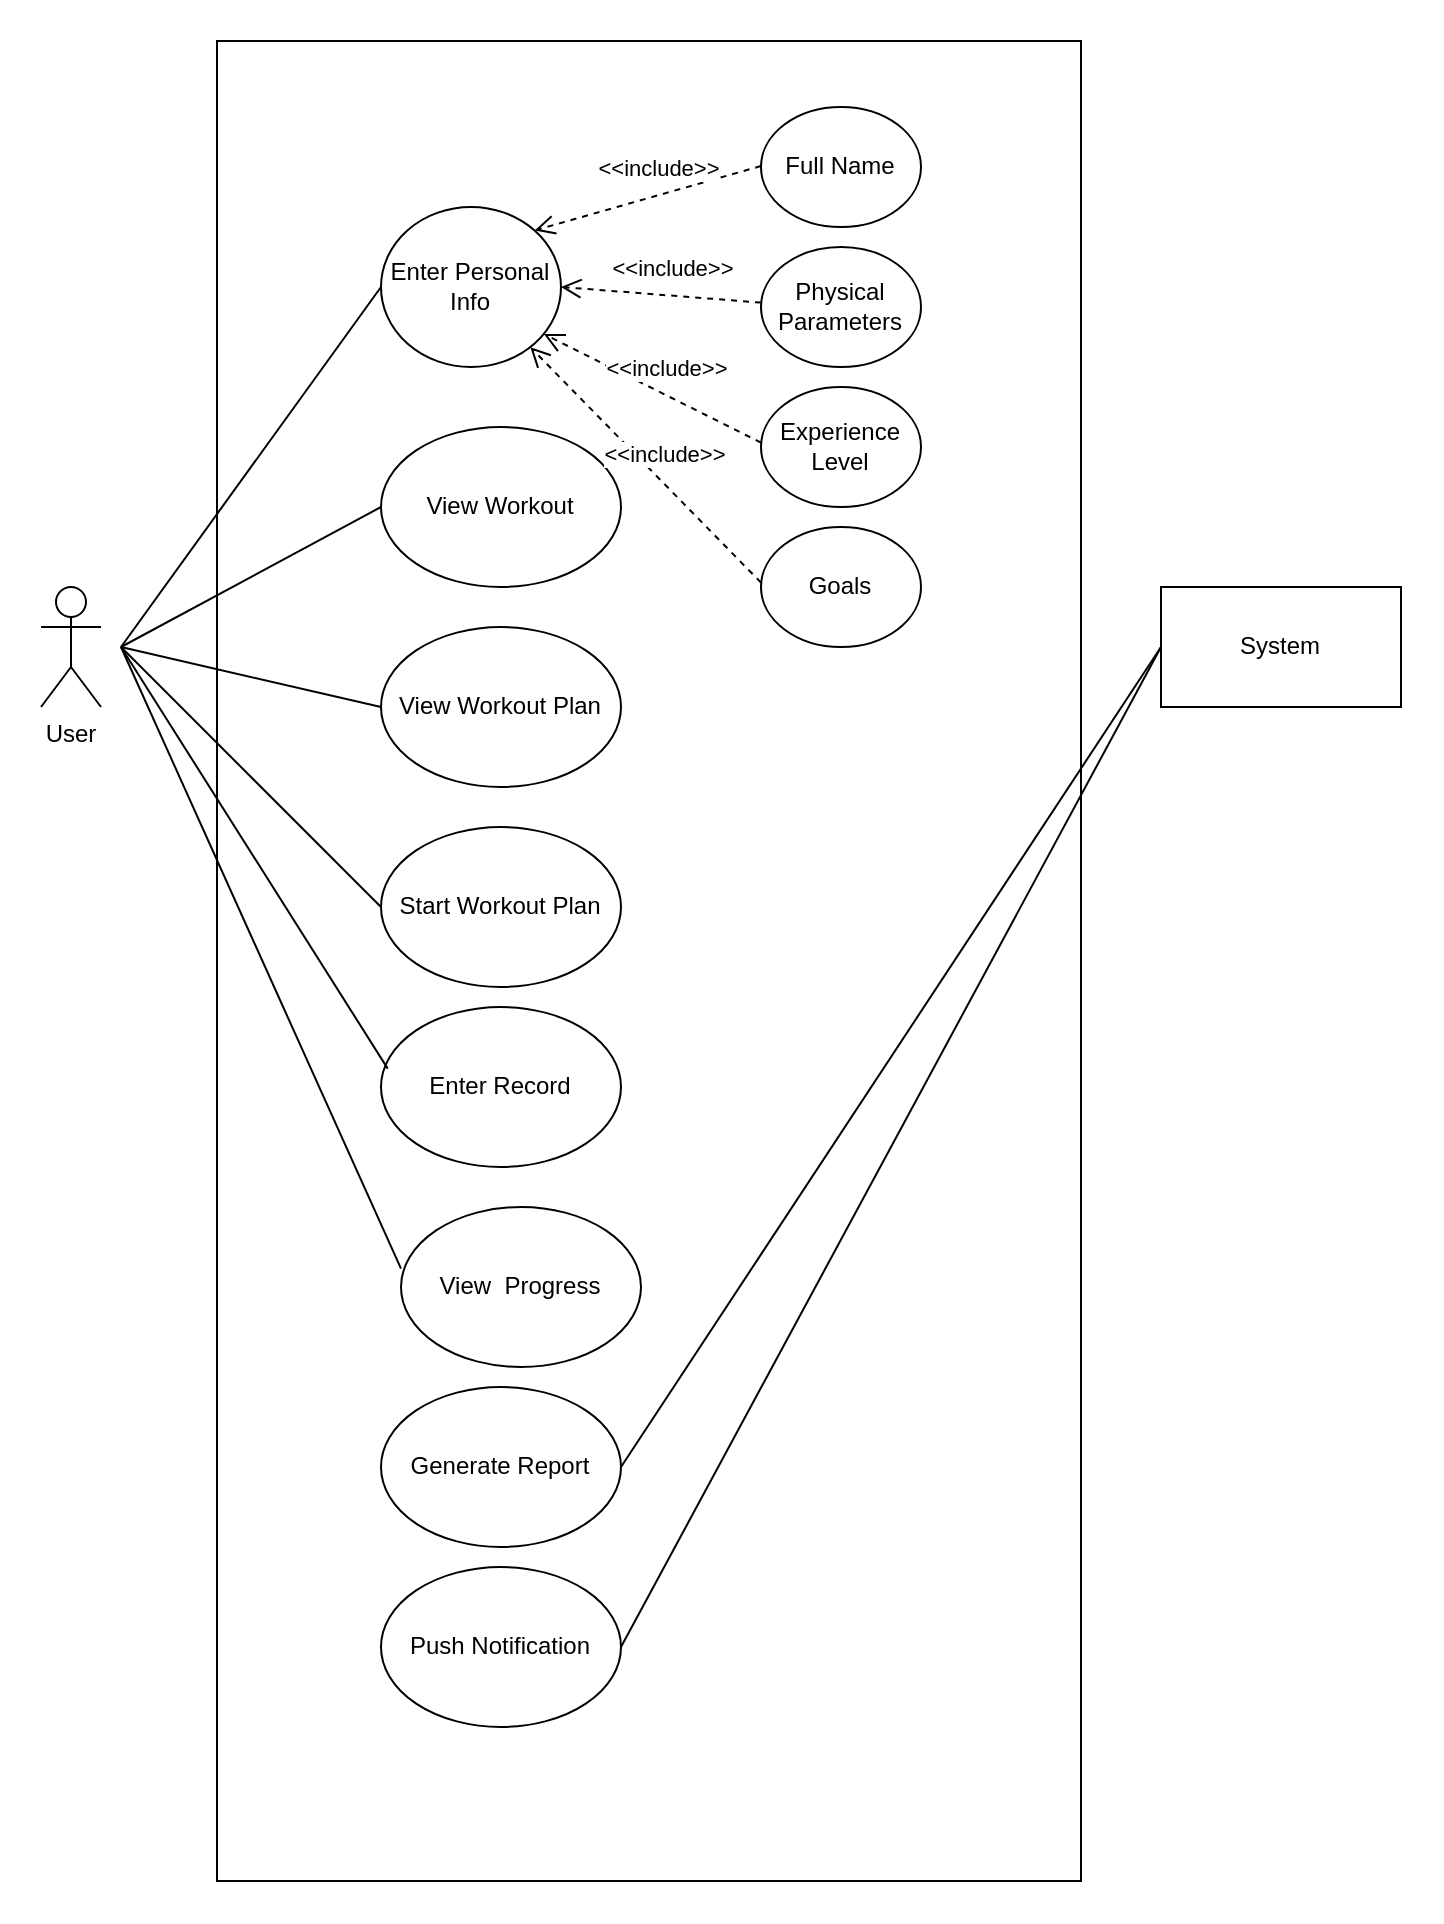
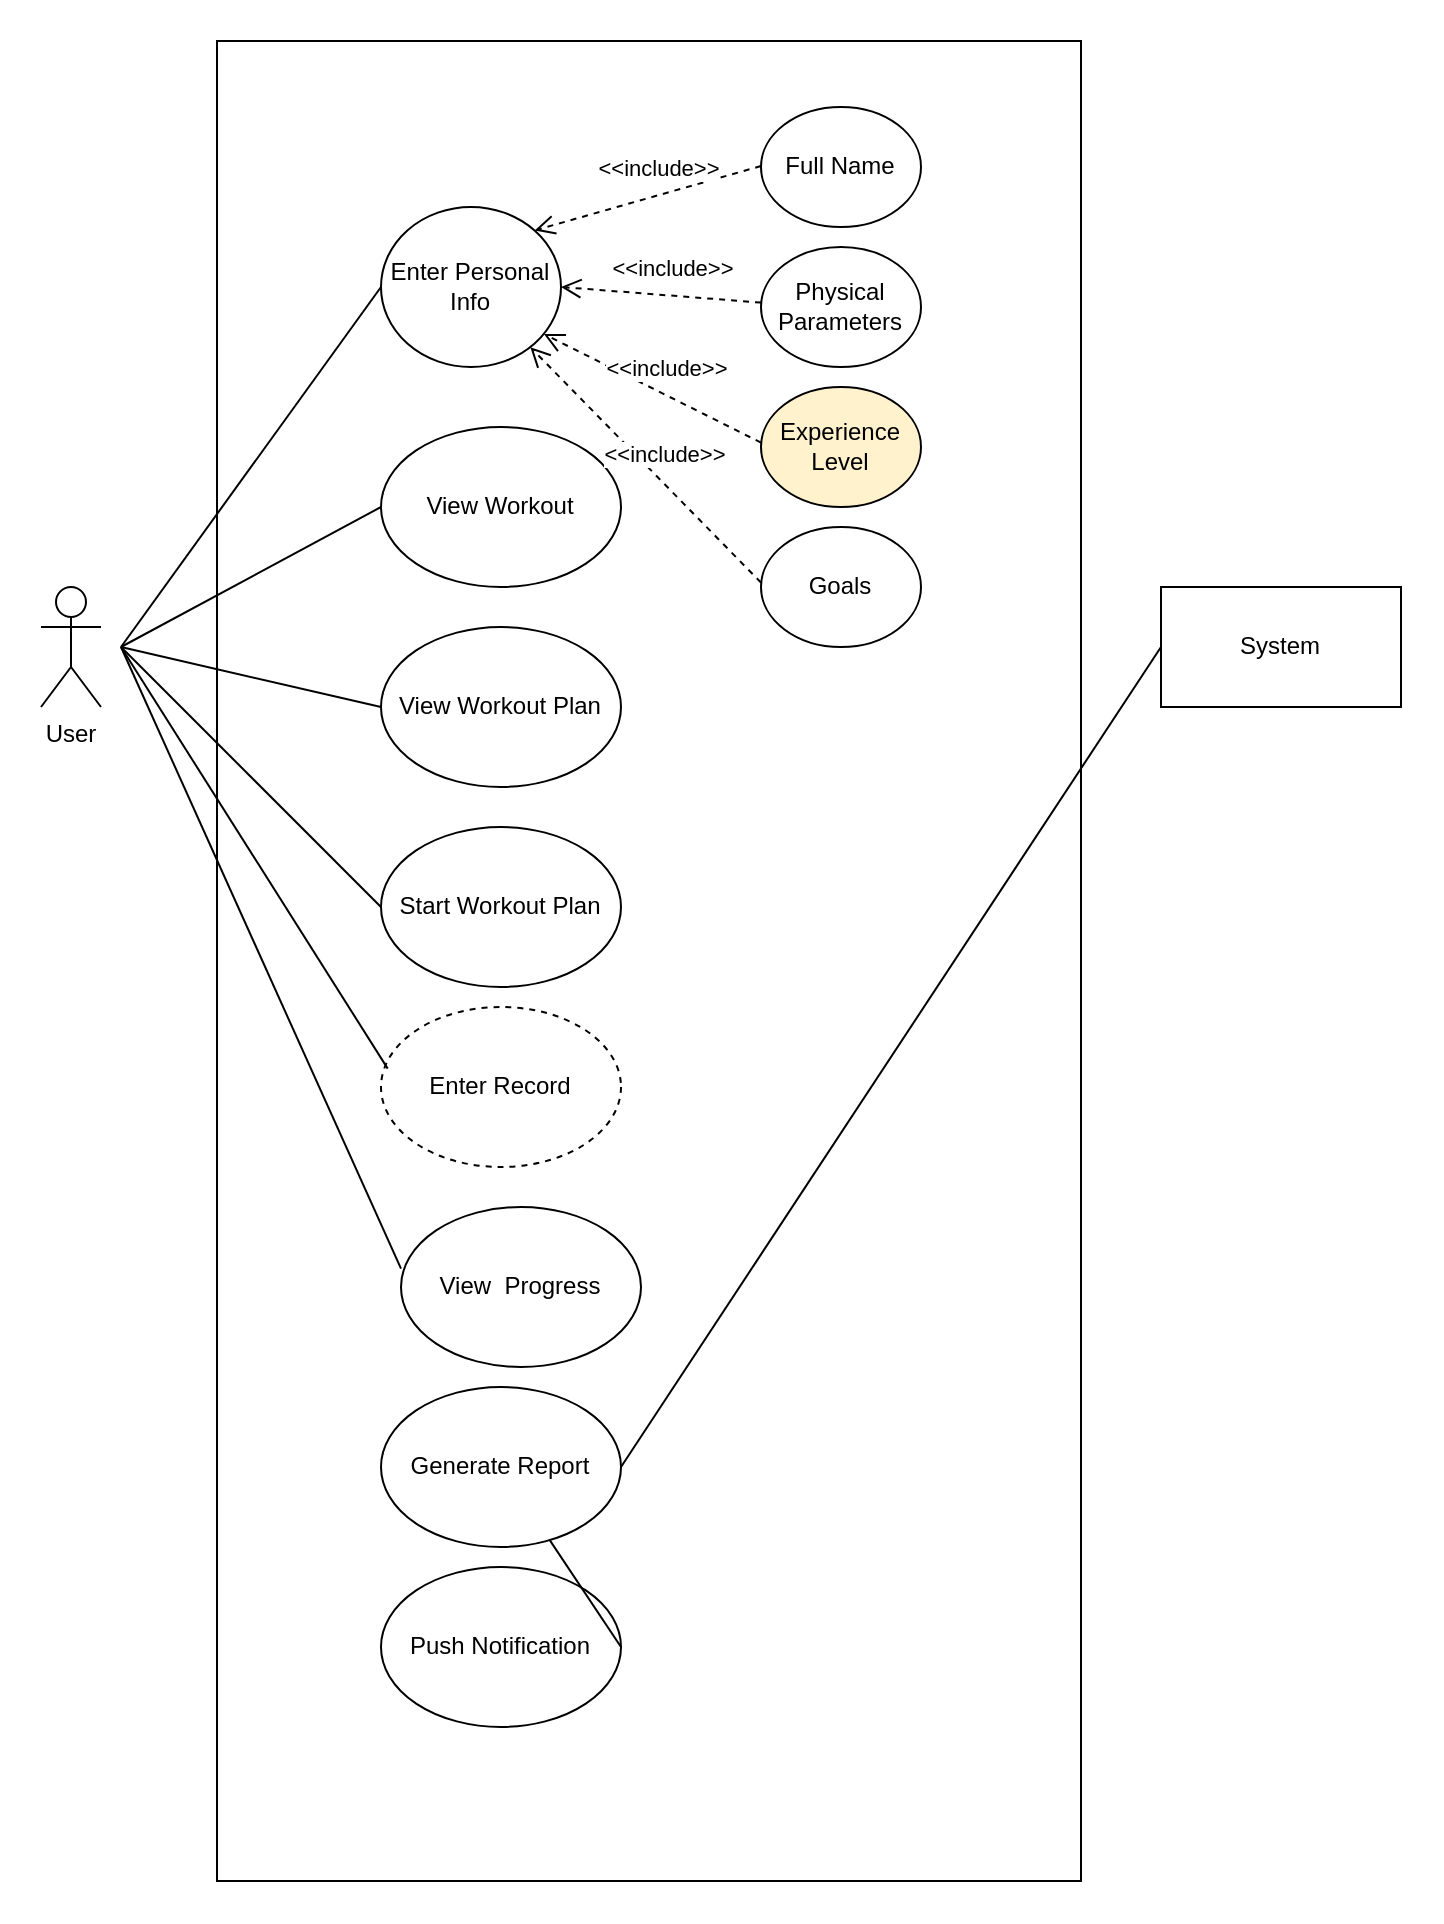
node "Experience Level": fillcolor #ffffff -> #fff2cc
node "Enter Record": style solid -> dashed
edge "System" -- "Push Notification": now "Generate Report" -- "Push Notification"
